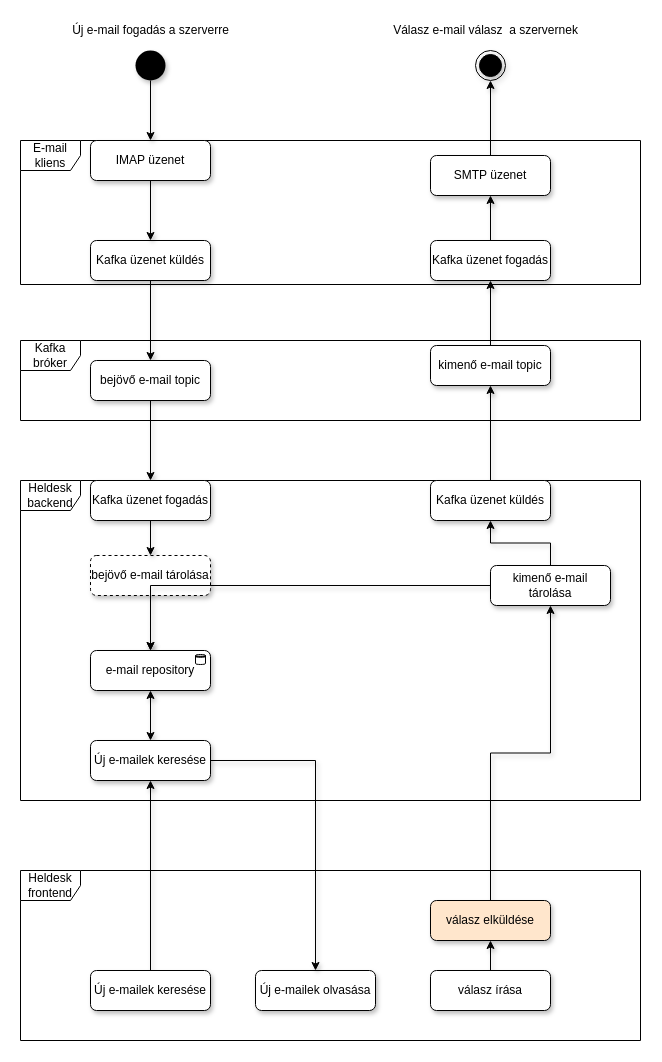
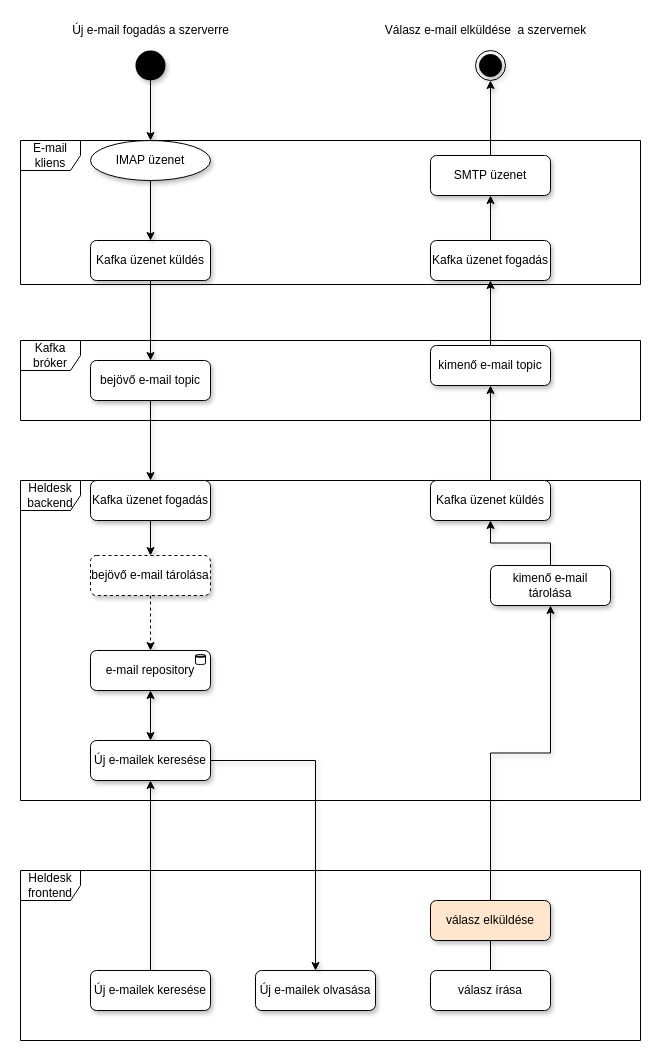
node "Válasz e-mail válasz a szervernek": label "Válasz e-mail válasz a szervernek" -> "Válasz e-mail elküldése a szervernek"
node "IMAP üzenet": shape rounded rectangle -> ellipse
edge "kimenő e-mail tárolása" -> "e-mail repository": removed
edge "válasz írása" -> "válasz elküldése": arrowhead classic -> none
